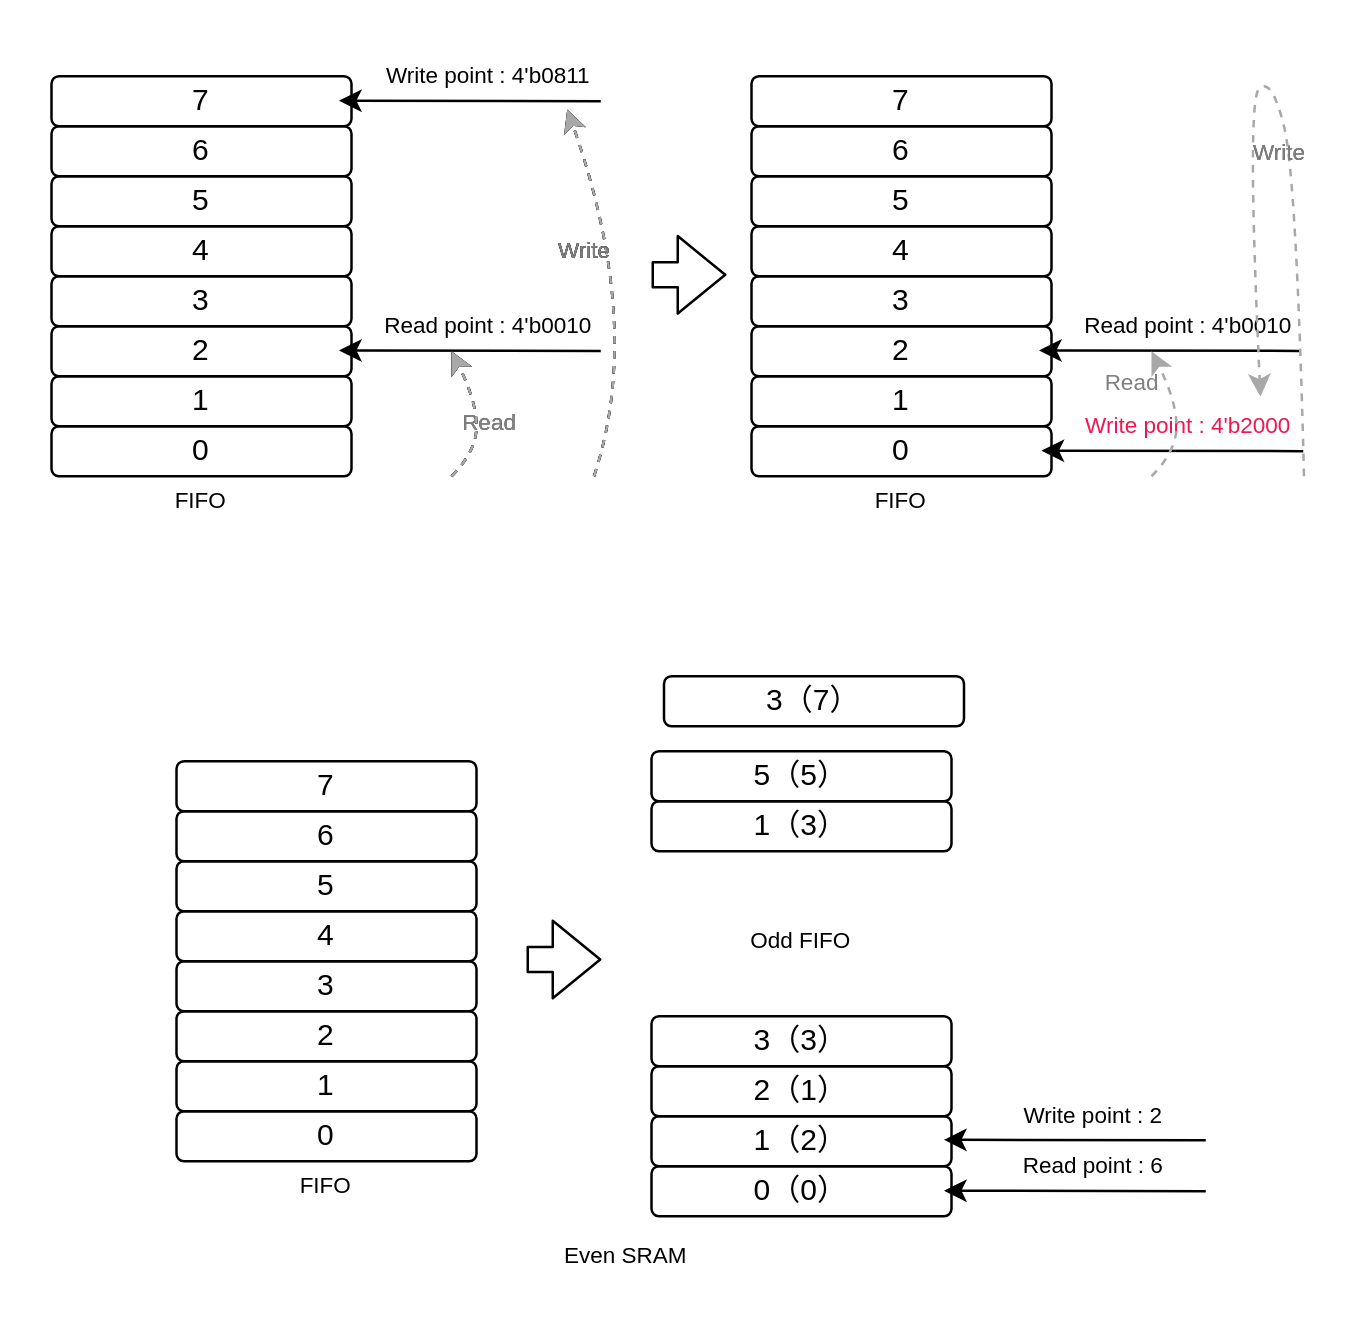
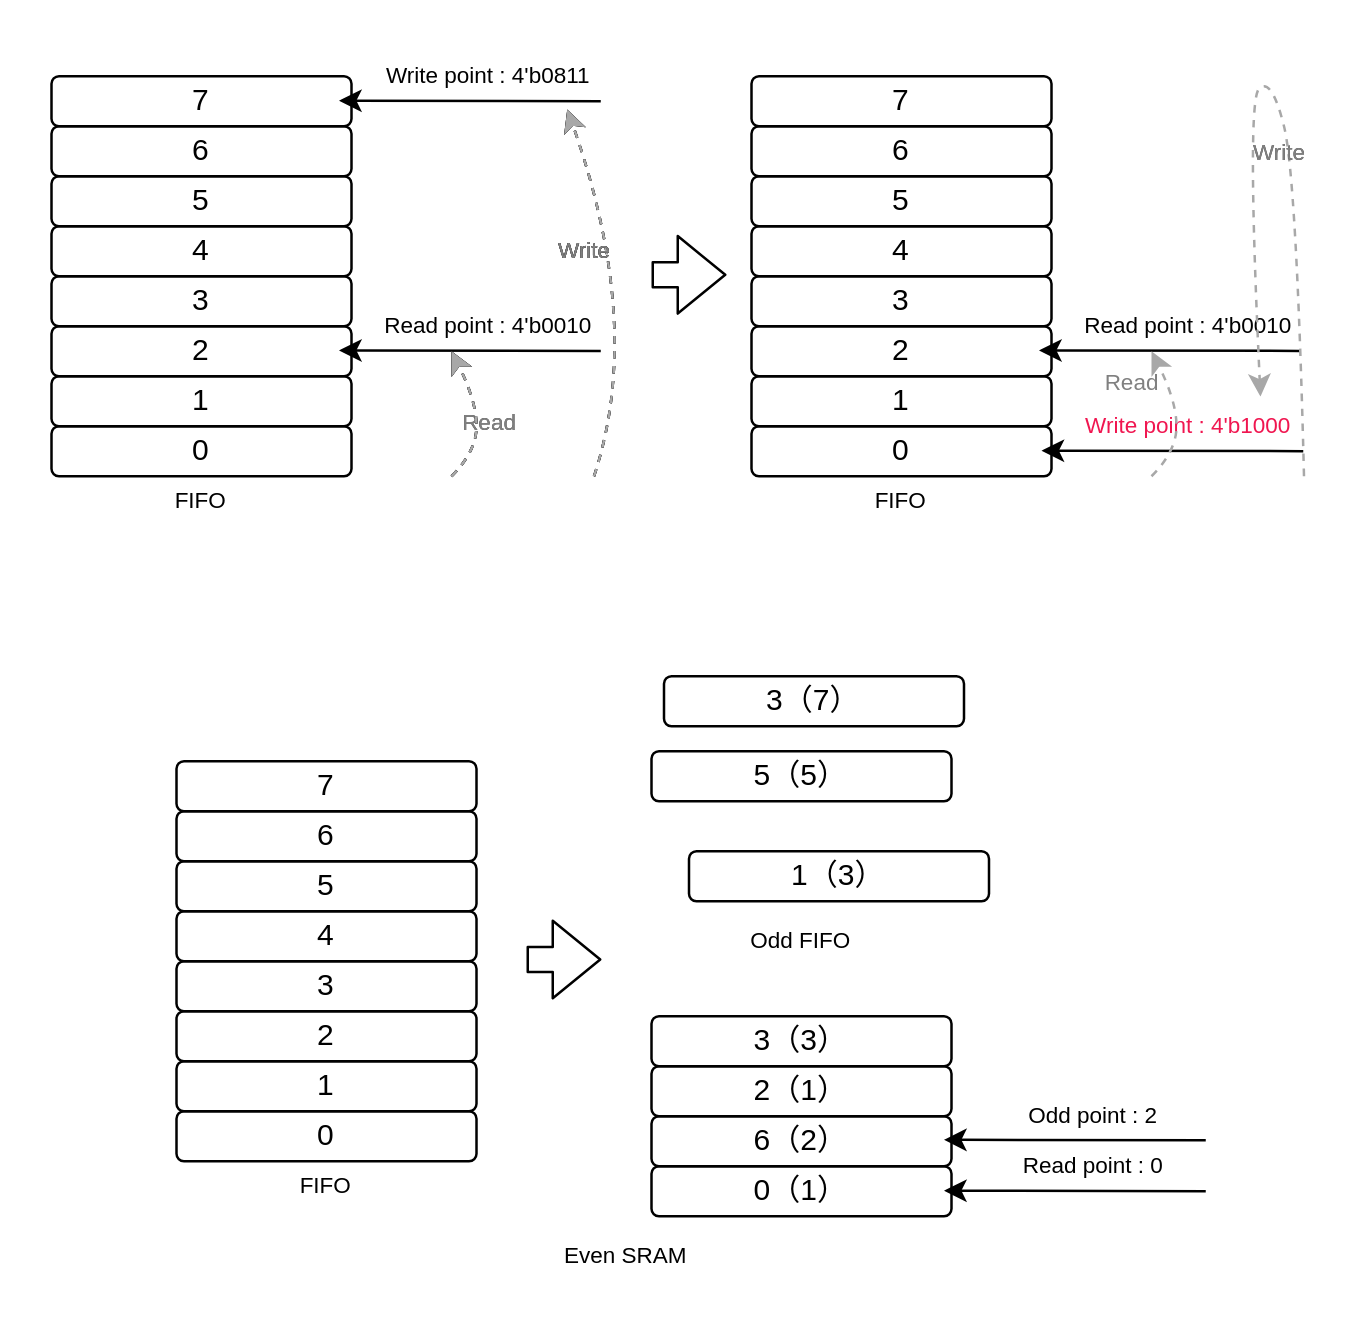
node "Write point : 4'b2000": label "Write point : 4'b2000" -> "Write point : 4'b1000"
node "1（3）": moved (801, 826) -> (839, 876)
node "Write point : 2": label "Write point : 2" -> "Odd point : 2"
node "1（2）": label "1（2）" -> "6（2）"
node "Read point : 6": label "Read point : 6" -> "Read point : 0"
node "0（0）": label "0（0）" -> "0（1）"
